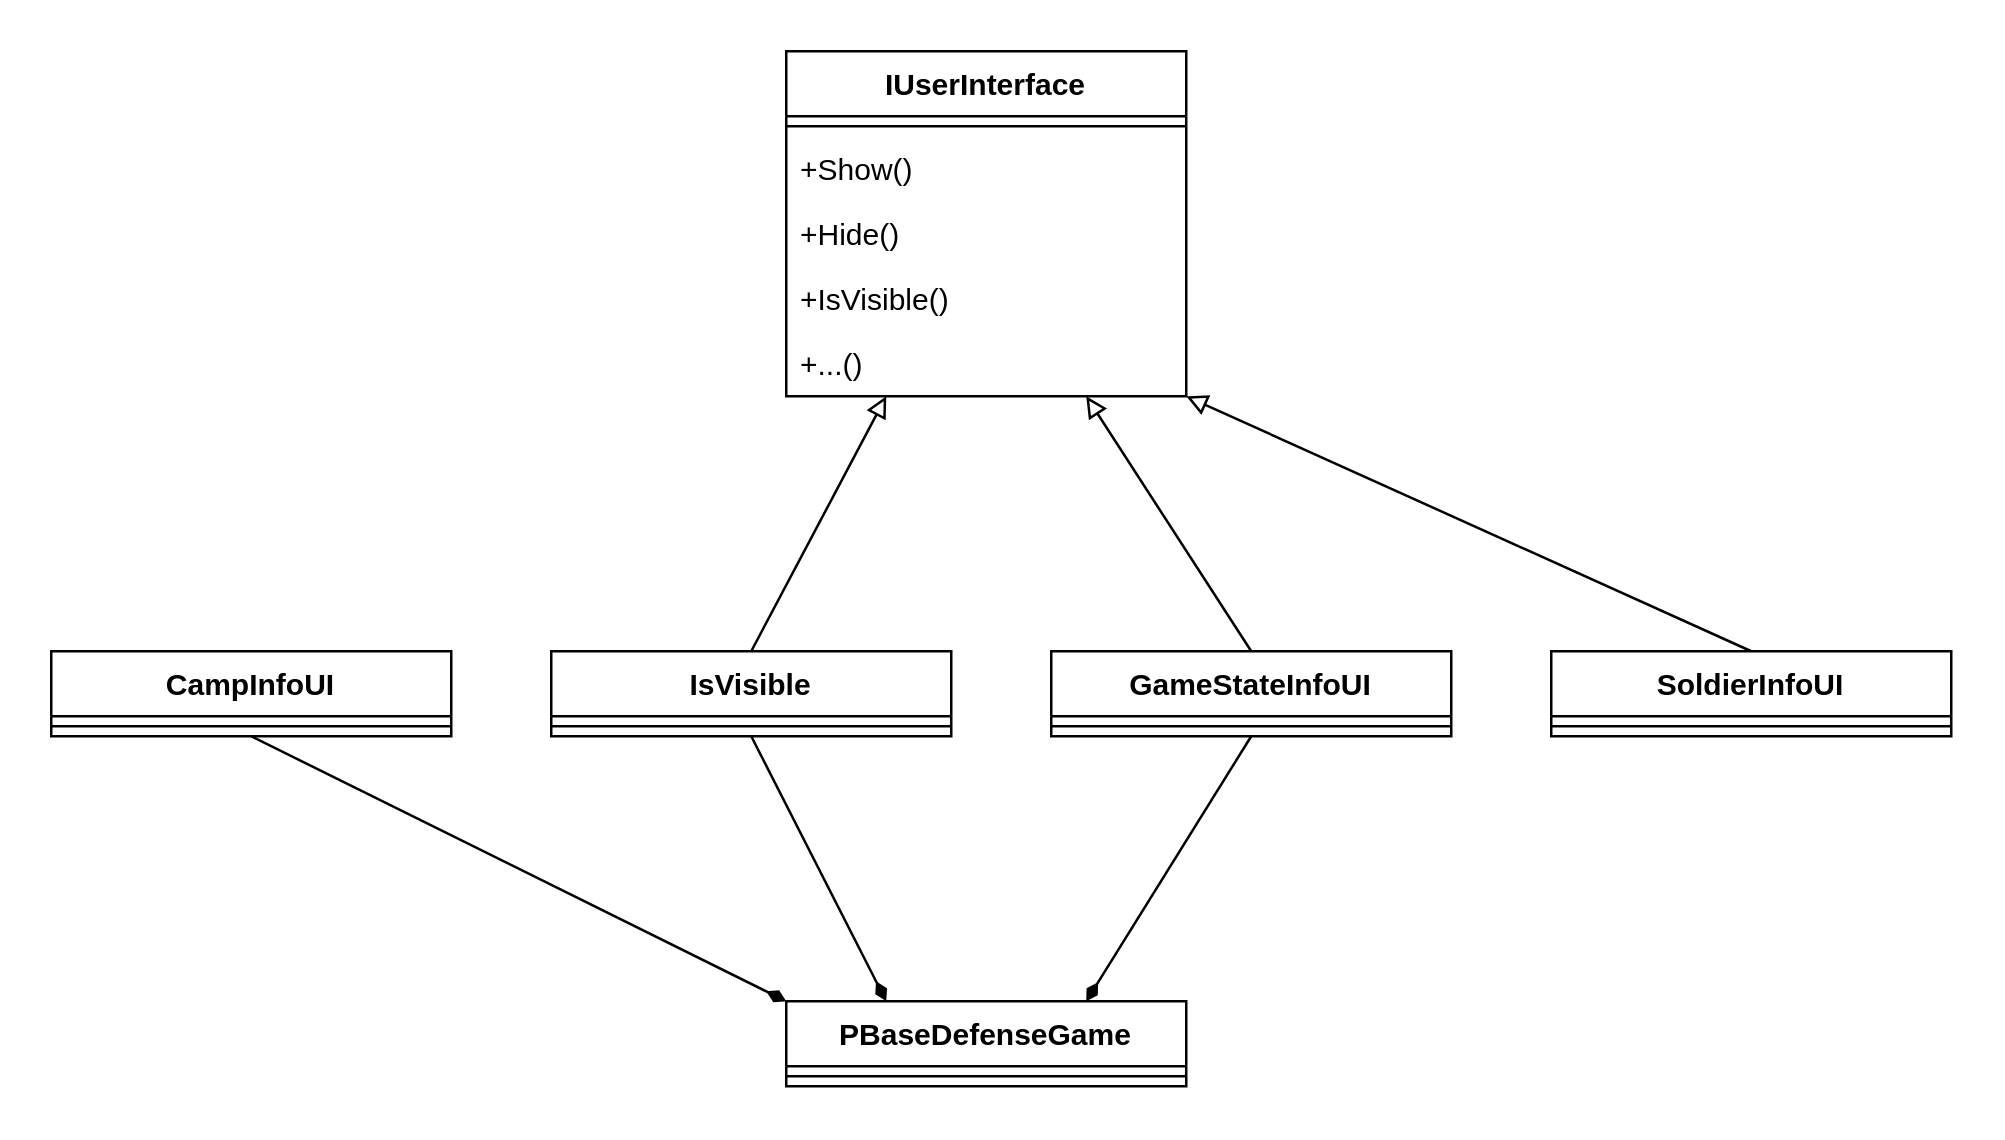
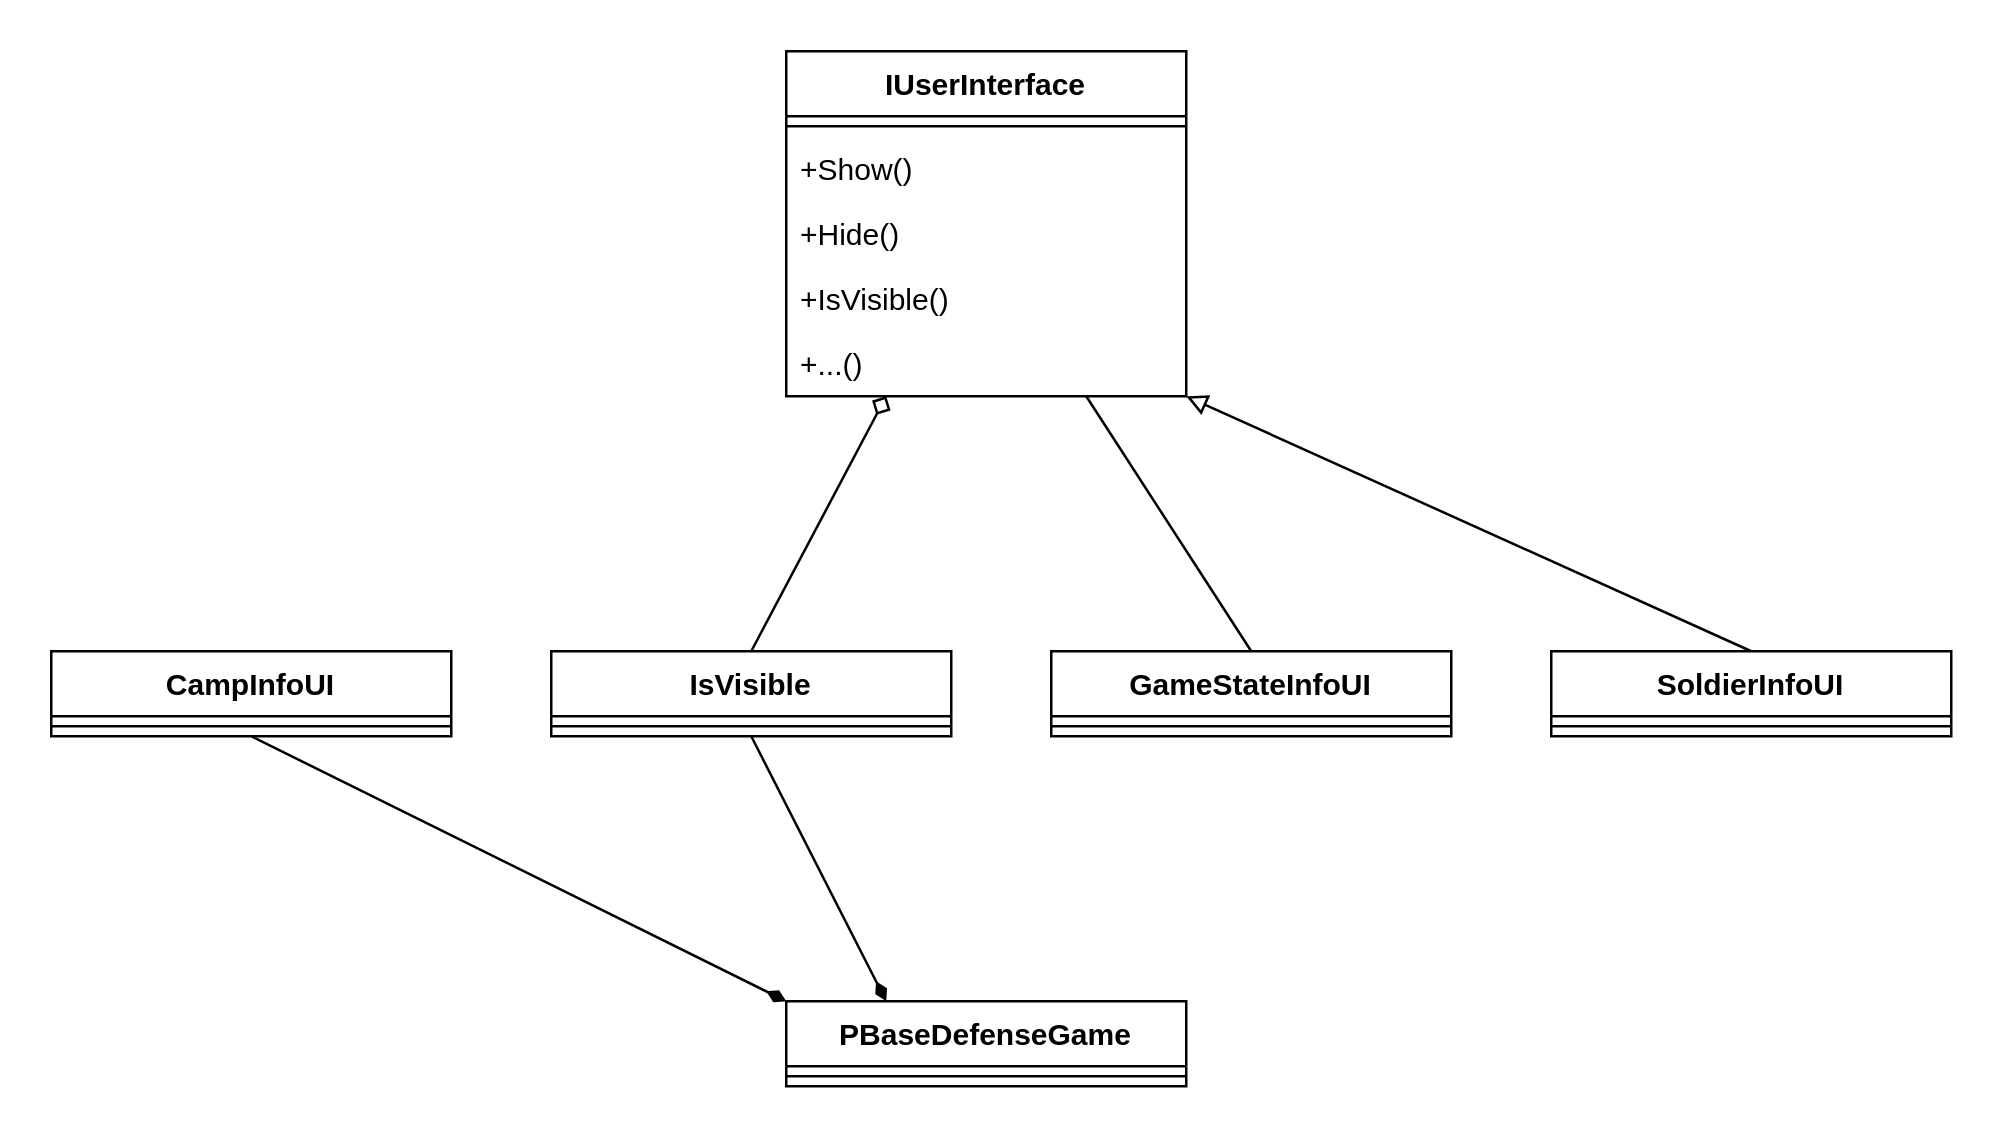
edge "GameStateInfoUI" -> "IUserInterface": arrowhead block -> none
edge "IsVisible" -> "IUserInterface": arrowhead block -> diamond
edge "GameStateInfoUI" -> "PBaseDefenseGame": removed
